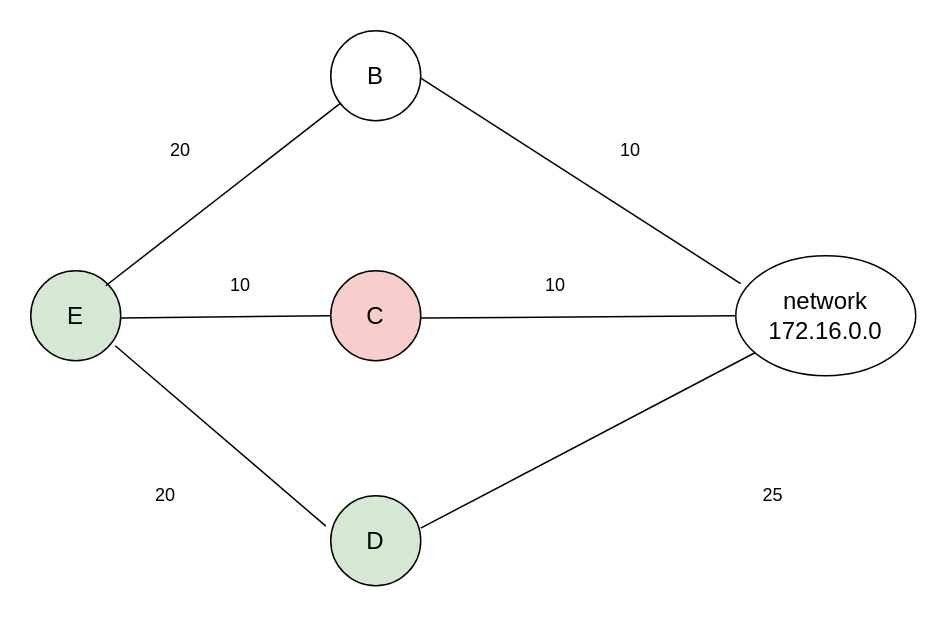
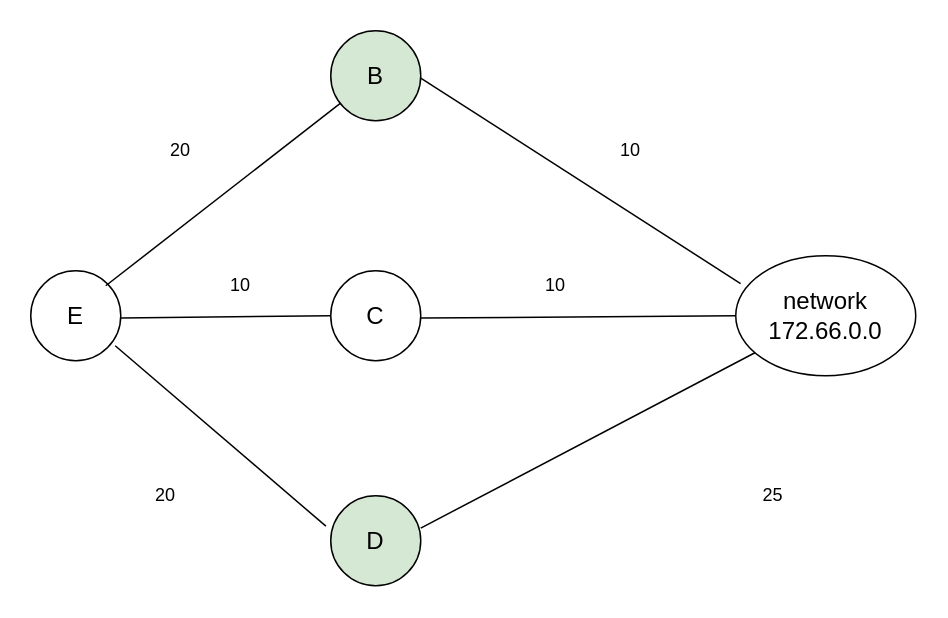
node "B": fillcolor #ffffff -> #d5e8d4
node "E": fillcolor #d5e8d4 -> #ffffff
node "C": fillcolor #f8cecc -> #ffffff
node "network 172.16.0.0": label "network 172.16.0.0" -> "network 172.66.0.0"
